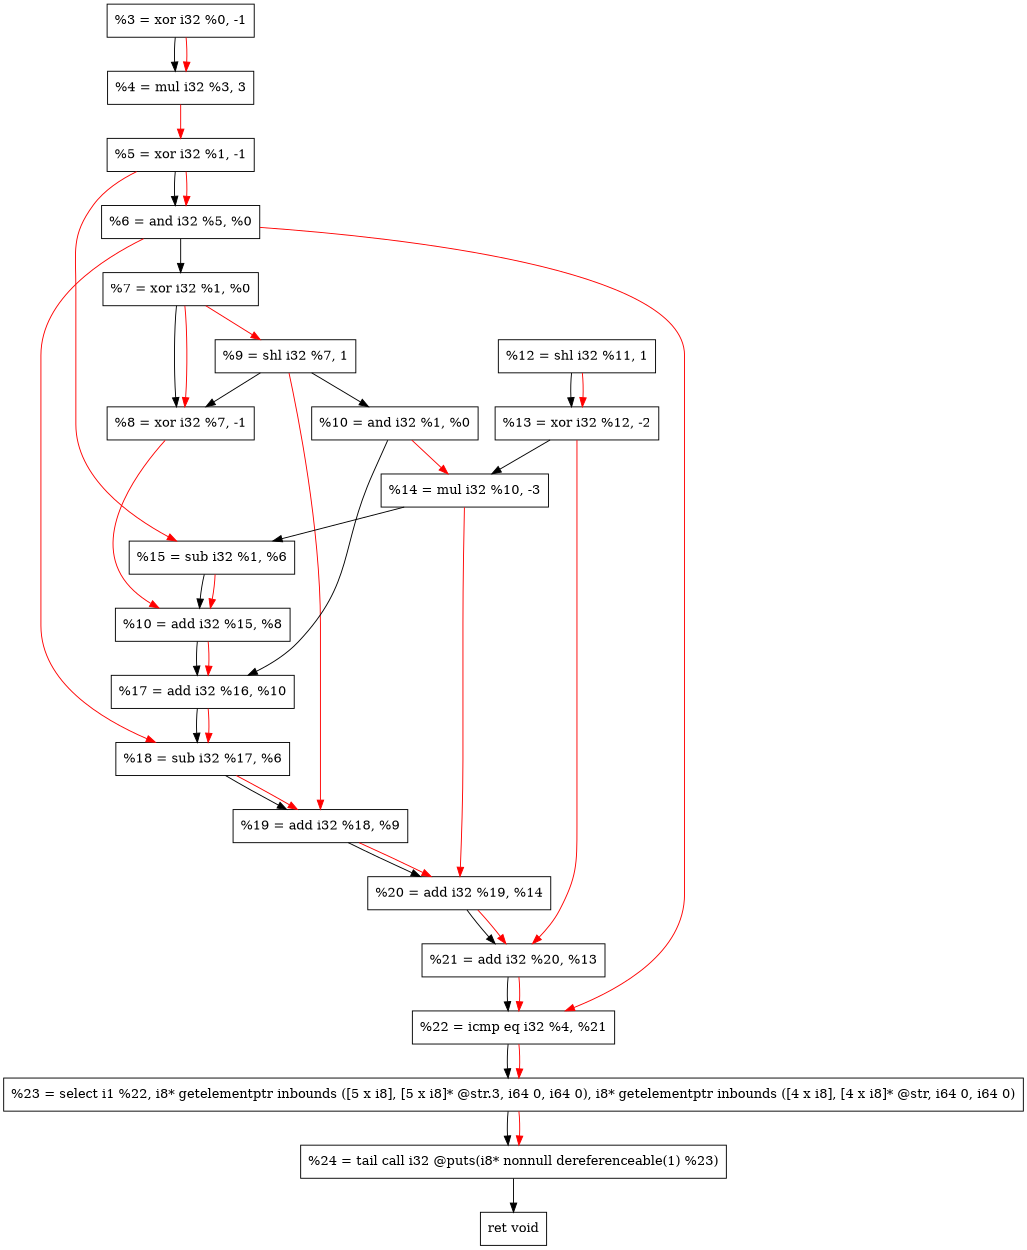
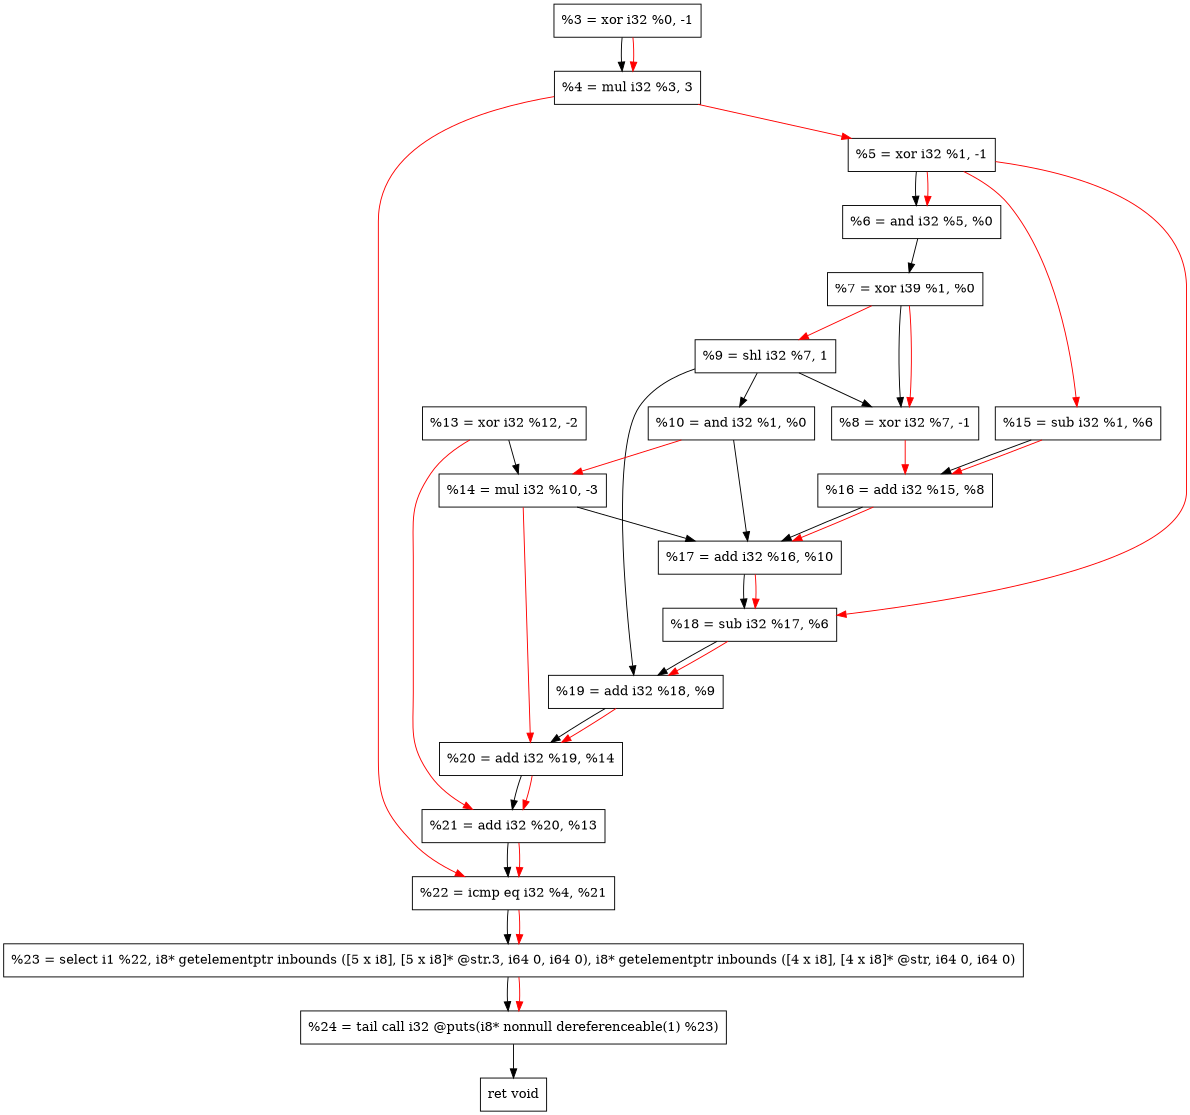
node "%7 = xor i32 %1, %0": label "%7 = xor i32 %1, %0" -> "%7 = xor i39 %1, %0"
node "%12 = shl i32 %11, 1": removed
edge "%6 = and i32 %5, %0" -> "%22 = icmp eq i32 %4, %21": now "%4 = mul i32 %3, 3" -> "%22 = icmp eq i32 %4, %21"
edge "%6 = and i32 %5, %0" -> "%18 = sub i32 %17, %6": now "%5 = xor i32 %1, -1" -> "%18 = sub i32 %17, %6"
edge "%14 = mul i32 %10, -3" -> "%15 = sub i32 %1, %6": now "%14 = mul i32 %10, -3" -> "%17 = add i32 %16, %10"
edge "%9 = shl i32 %7, 1" -> "%19 = add i32 %18, %9": color red -> black
node "%10 = add i32 %15, %8": label "%10 = add i32 %15, %8" -> "%16 = add i32 %15, %8"
